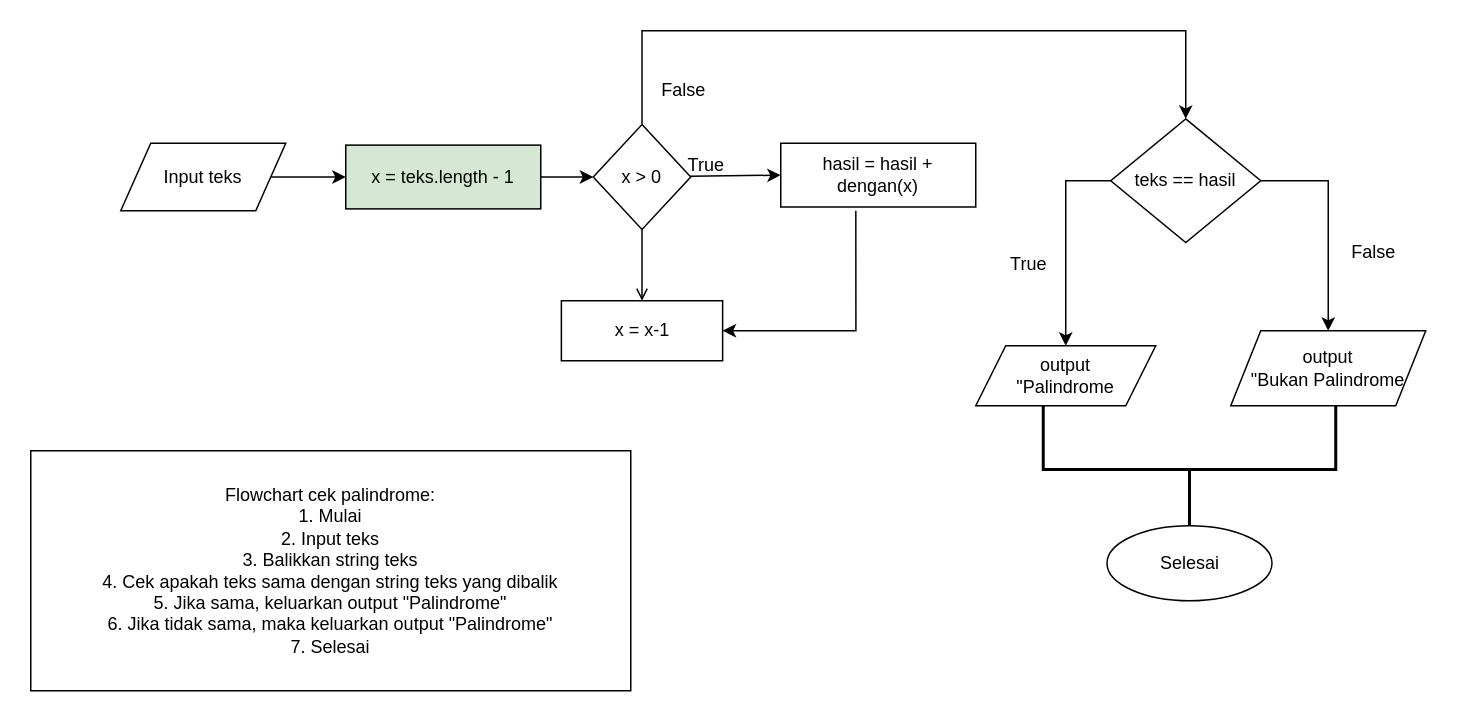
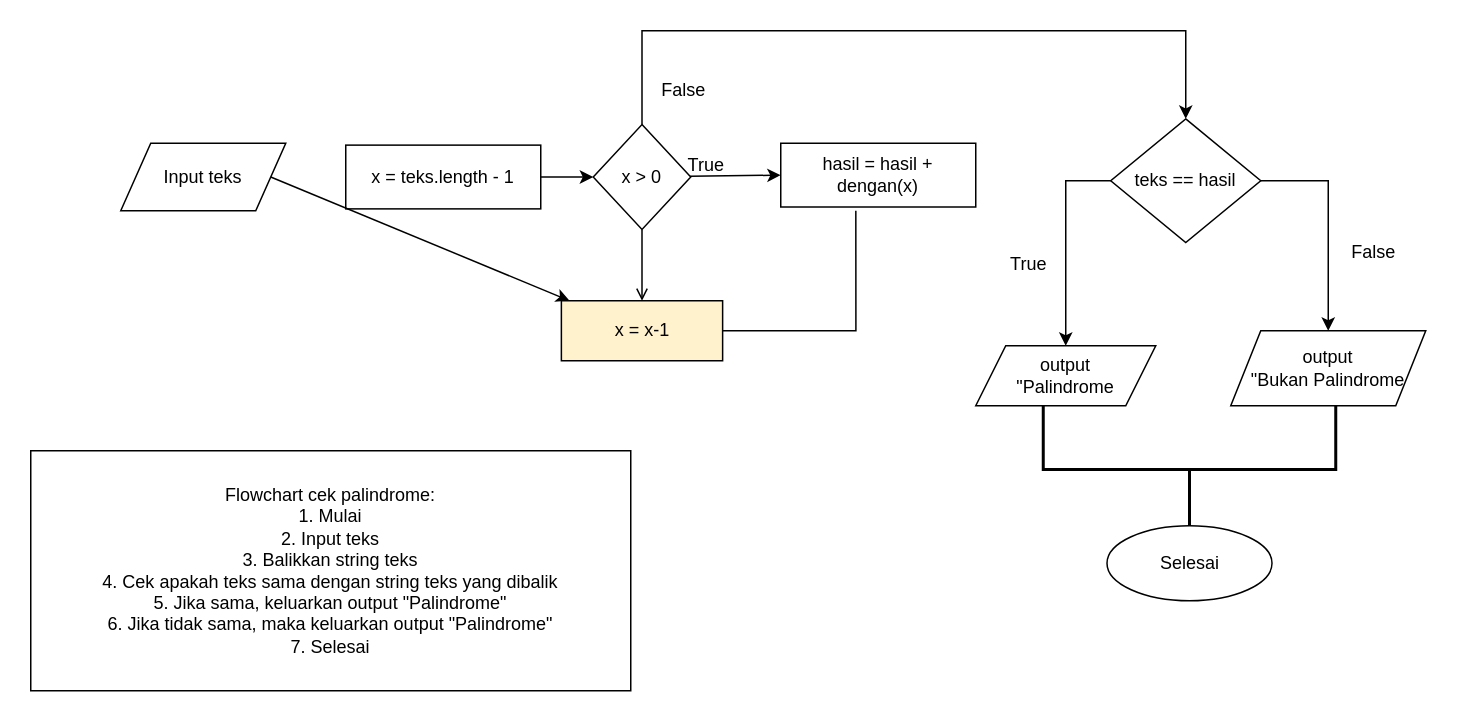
edge "Input teks" -> "x = teks.length - 1": now "Input teks" -> "x = x-1"
node "x = teks.length - 1": fillcolor #d5e8d4 -> #ffffff
node "x = x-1": fillcolor #ffffff -> #fff2cc
edge "hasil = hasil + dengan(x)" -> "x = x-1": arrowhead classic -> none
